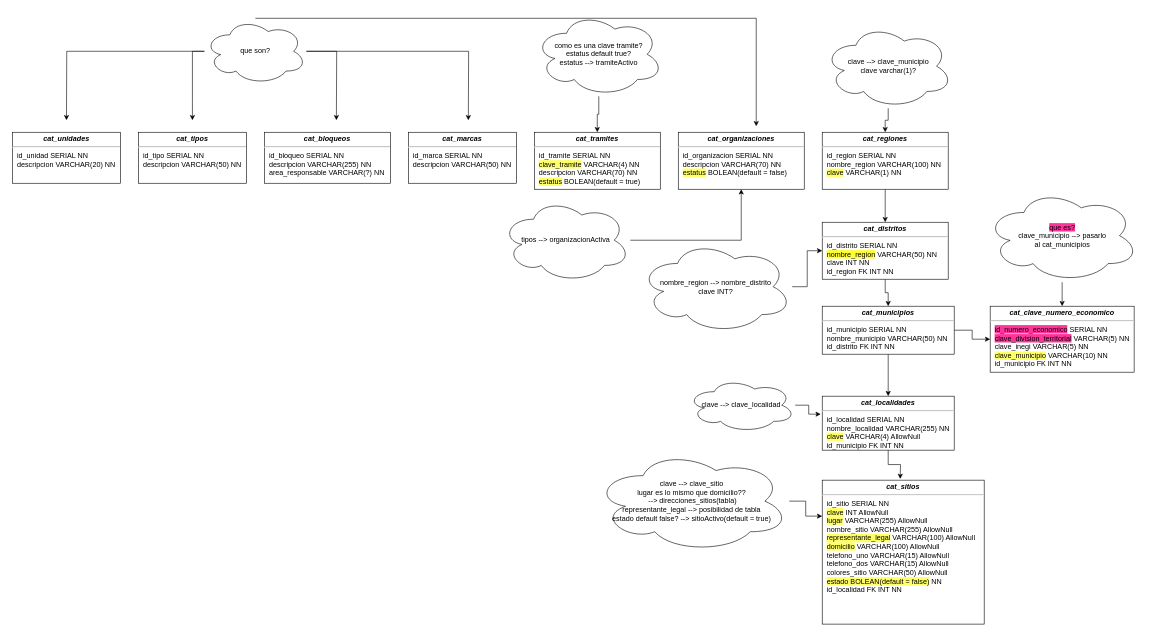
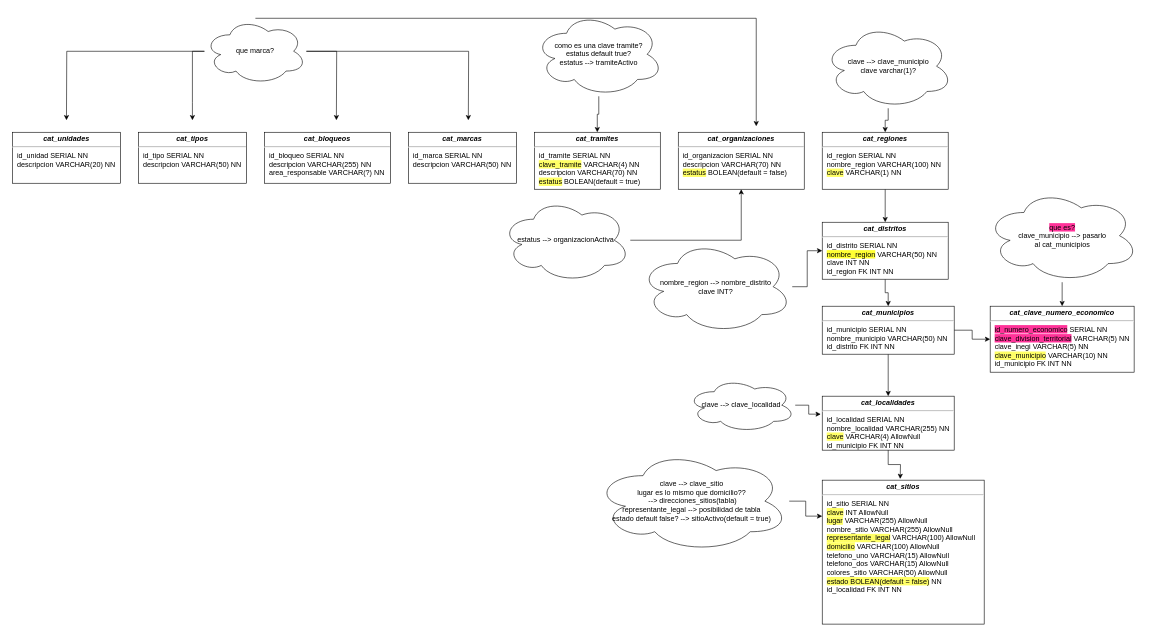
node "que son?": label "que son?" -> "que marca?"
node "tipos --> organizacionActiva": label "tipos --> organizacionActiva" -> "estatus --> organizacionActiva"
